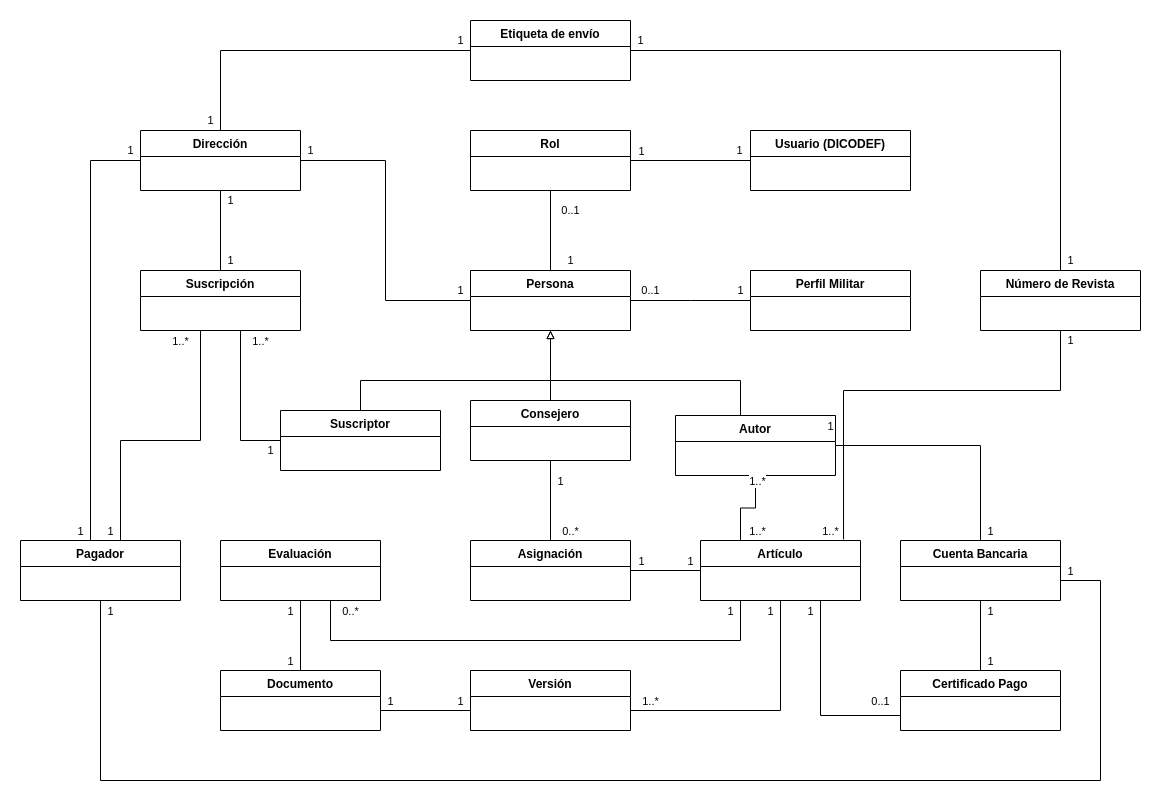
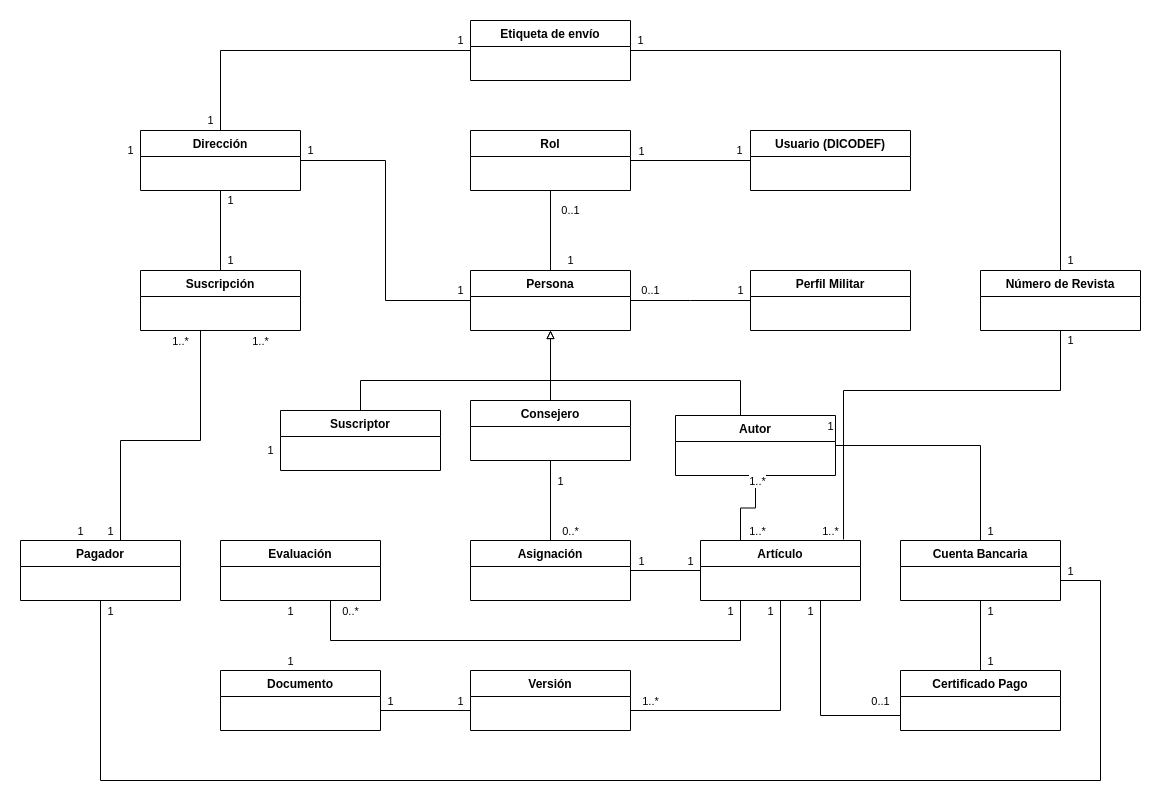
edge "Dirección" -- "Pagador": removed
edge "Suscripción" -- "Suscriptor": removed
edge "Evaluación" -- "Documento": removed
